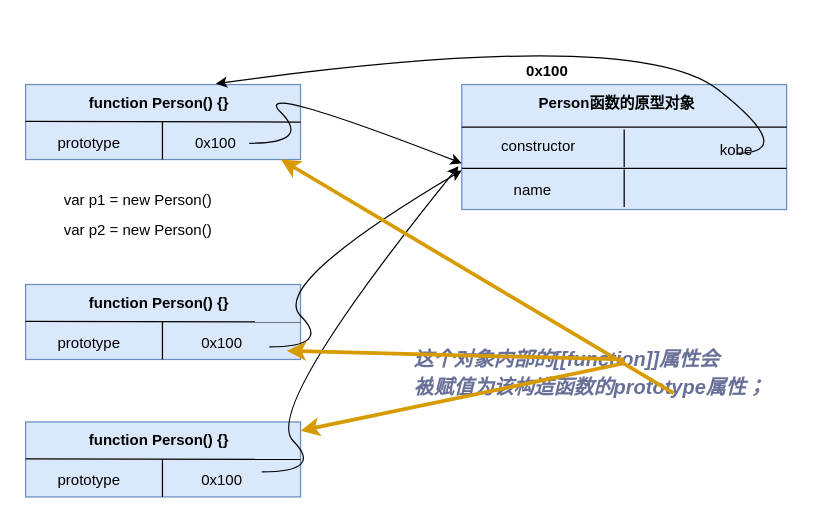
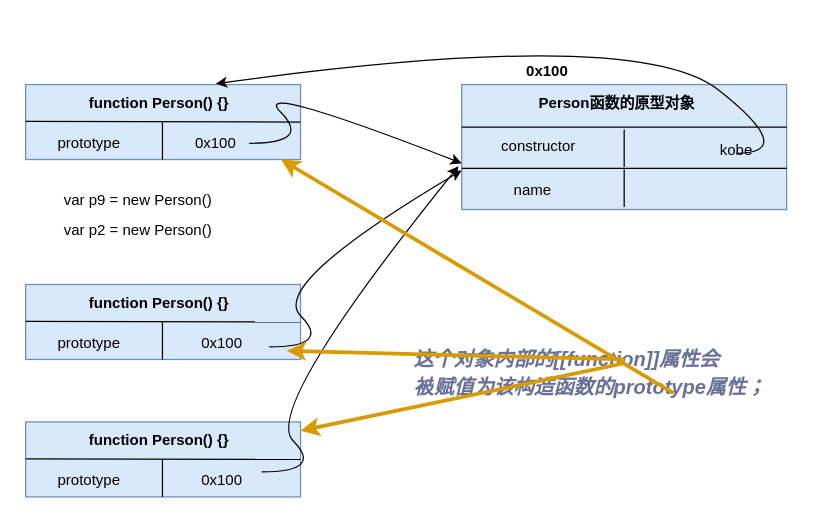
node "var p1 = new Person()": label "var p1 = new Person()" -> "var p9 = new Person()"
